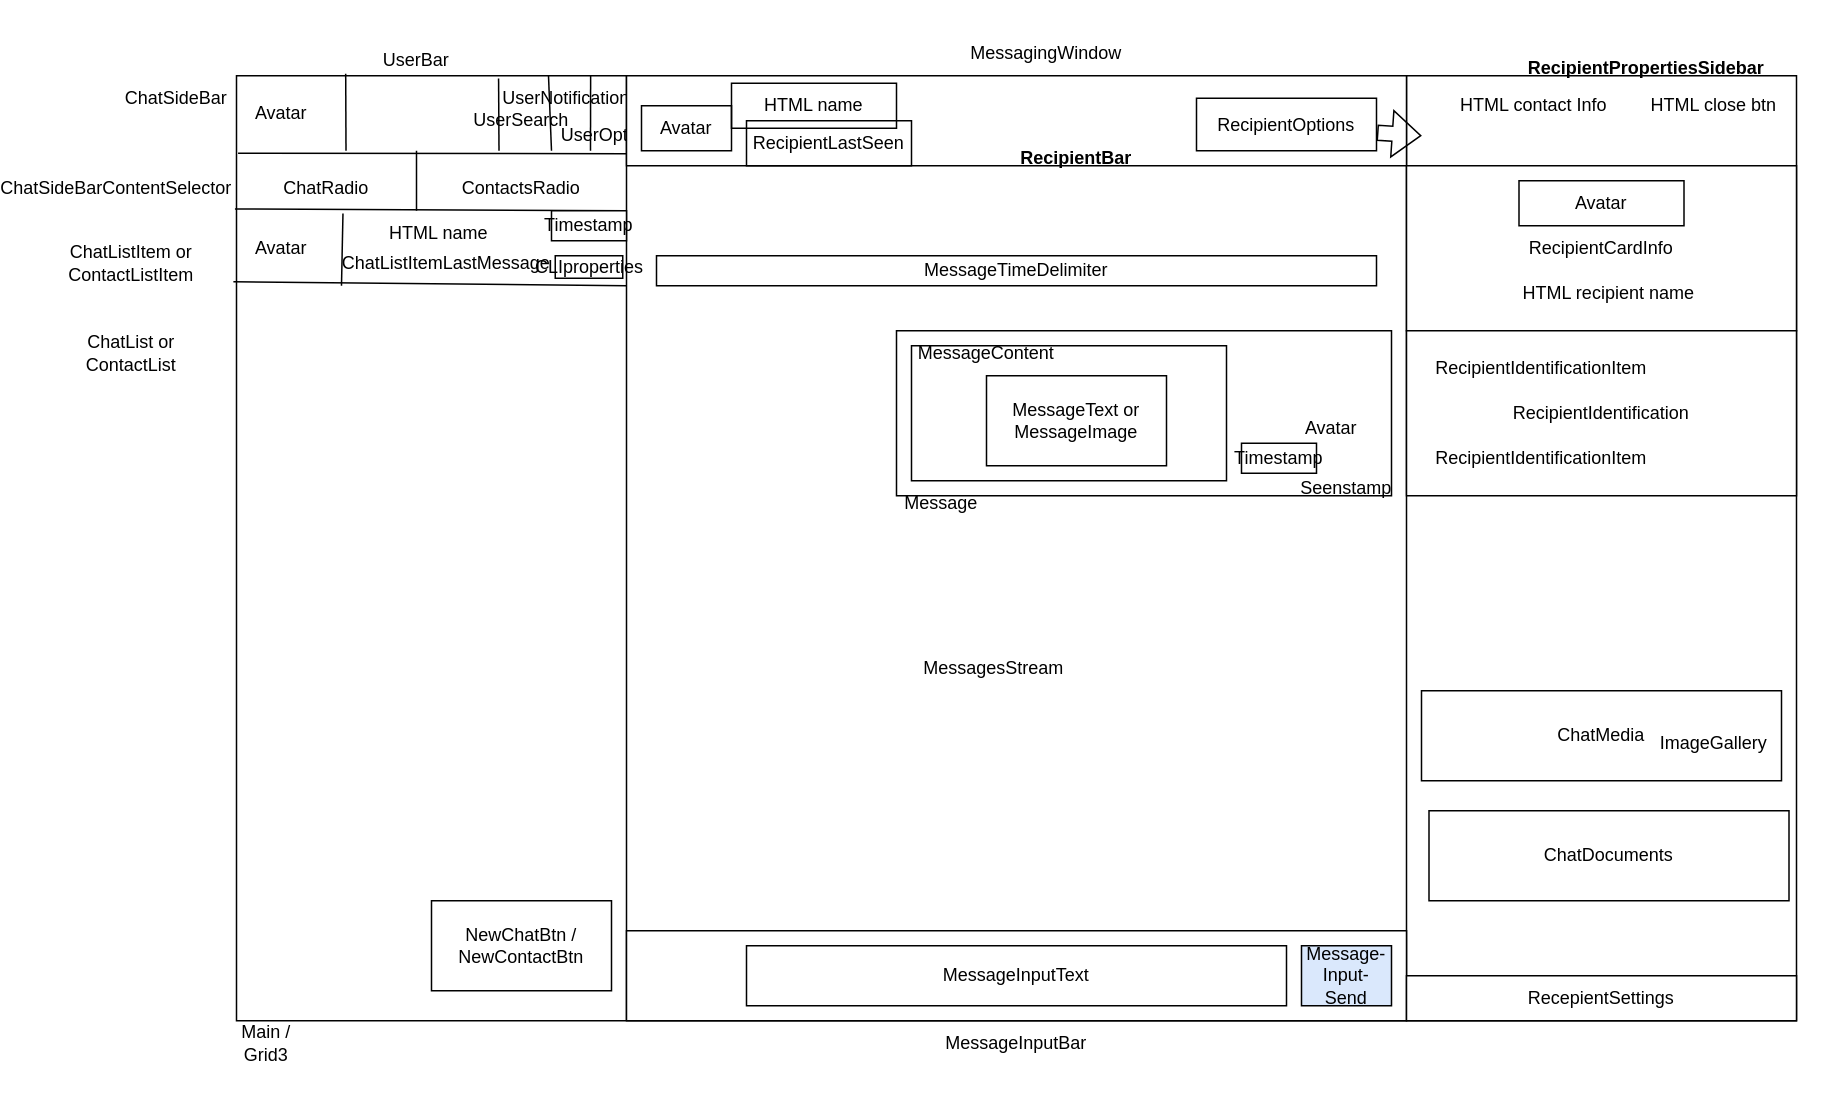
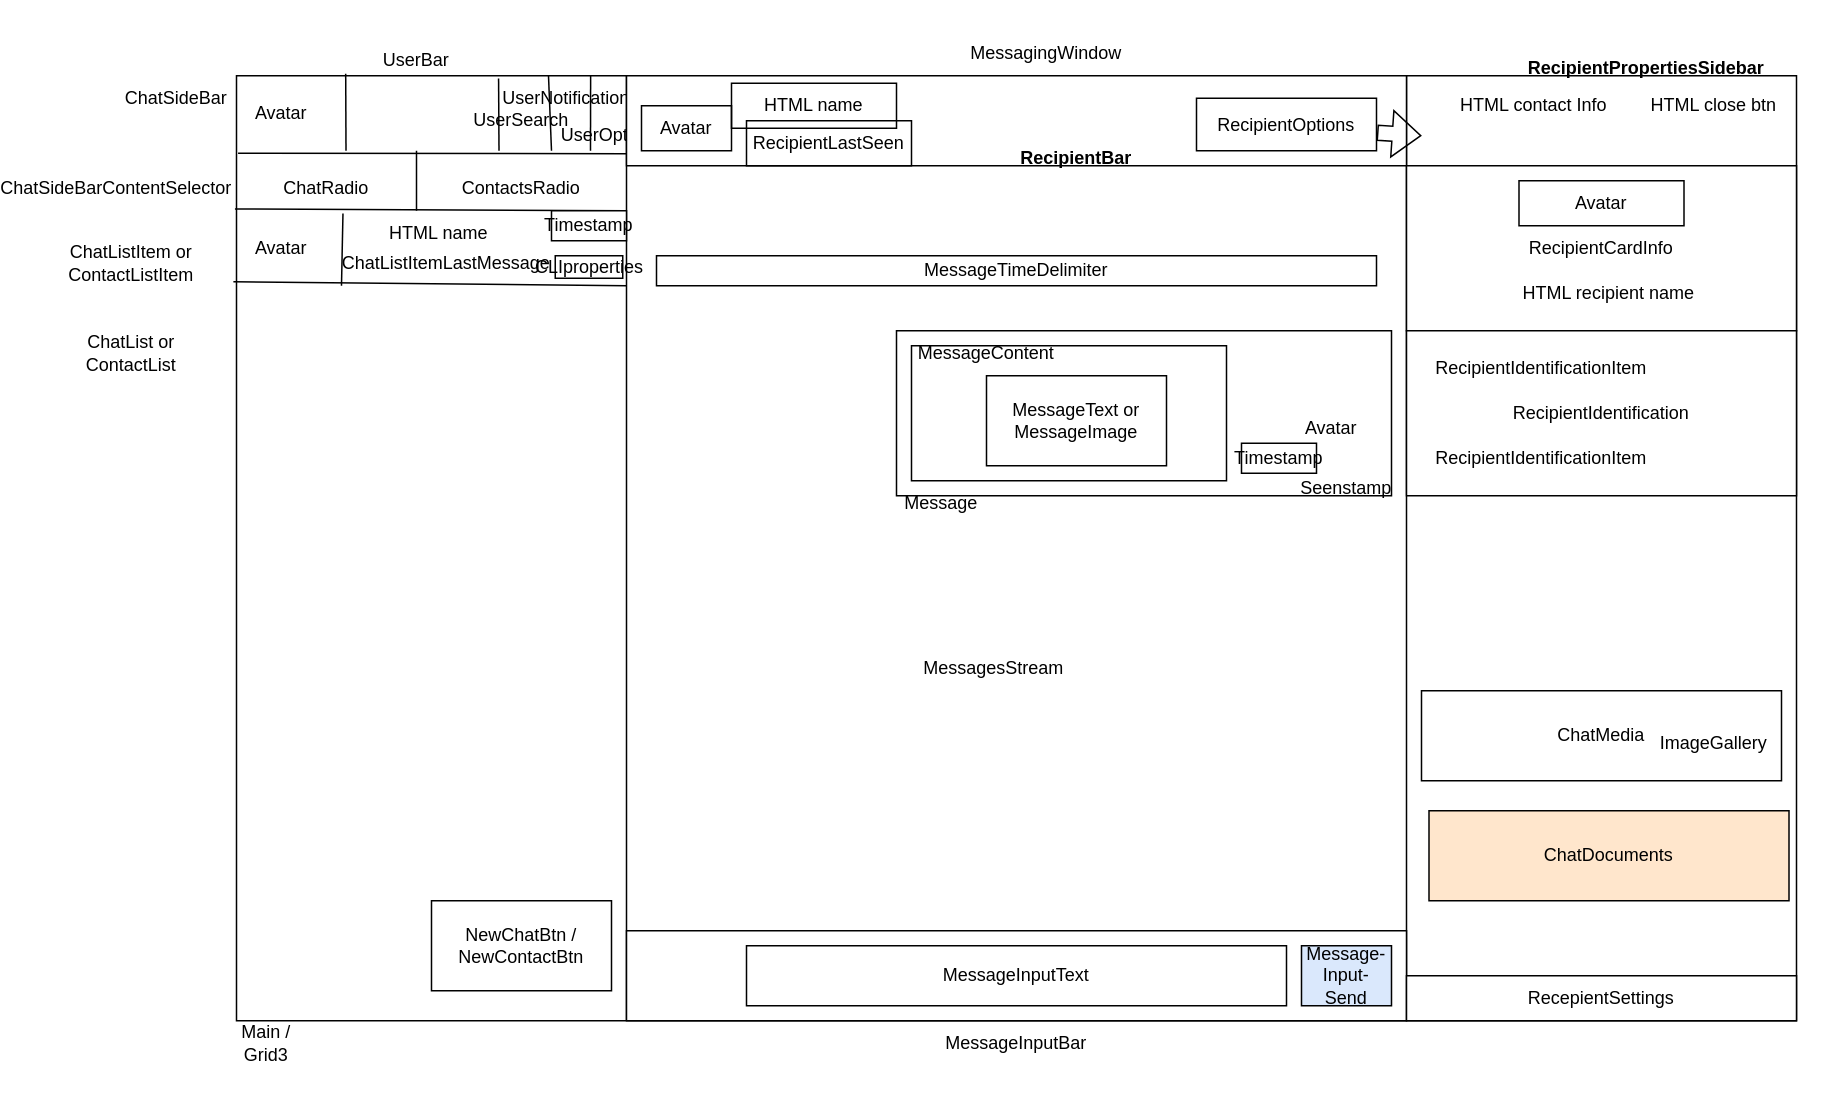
node "ChatDocuments": fillcolor #ffffff -> #ffe6cc
